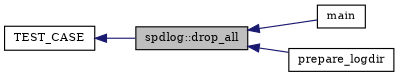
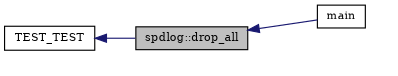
node "TEST_CASE": label "TEST_CASE" -> "TEST_TEST"
node "prepare_logdir": removed
